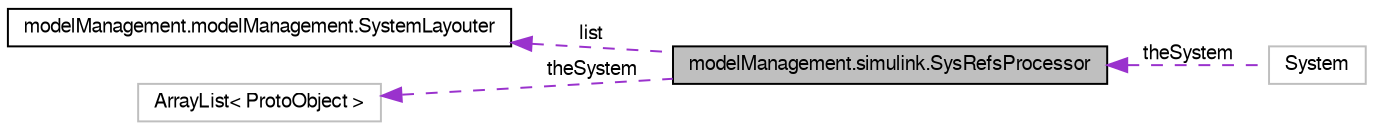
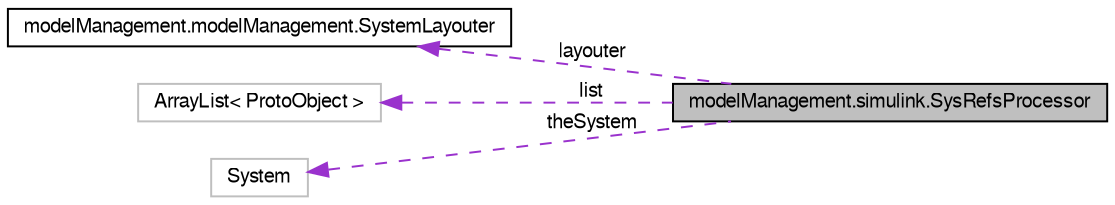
edge "modelManagement.simulink.SysRefsProcessor" -> "modelManagement.modelManagement.SystemLayouter": label "list" -> "layouter"
edge "System" -> "modelManagement.simulink.SysRefsProcessor": reversed
edge "modelManagement.simulink.SysRefsProcessor" -> "ArrayList< ProtoObject >": label "theSystem" -> "list"
